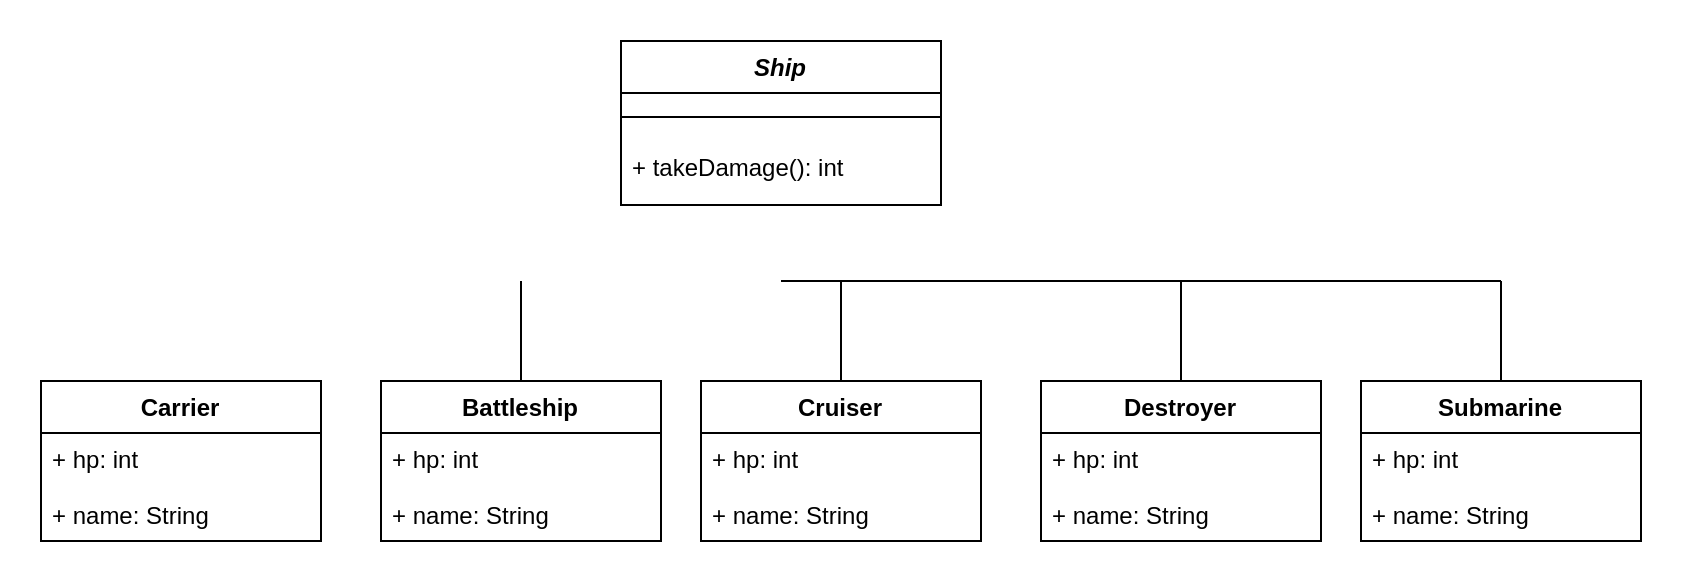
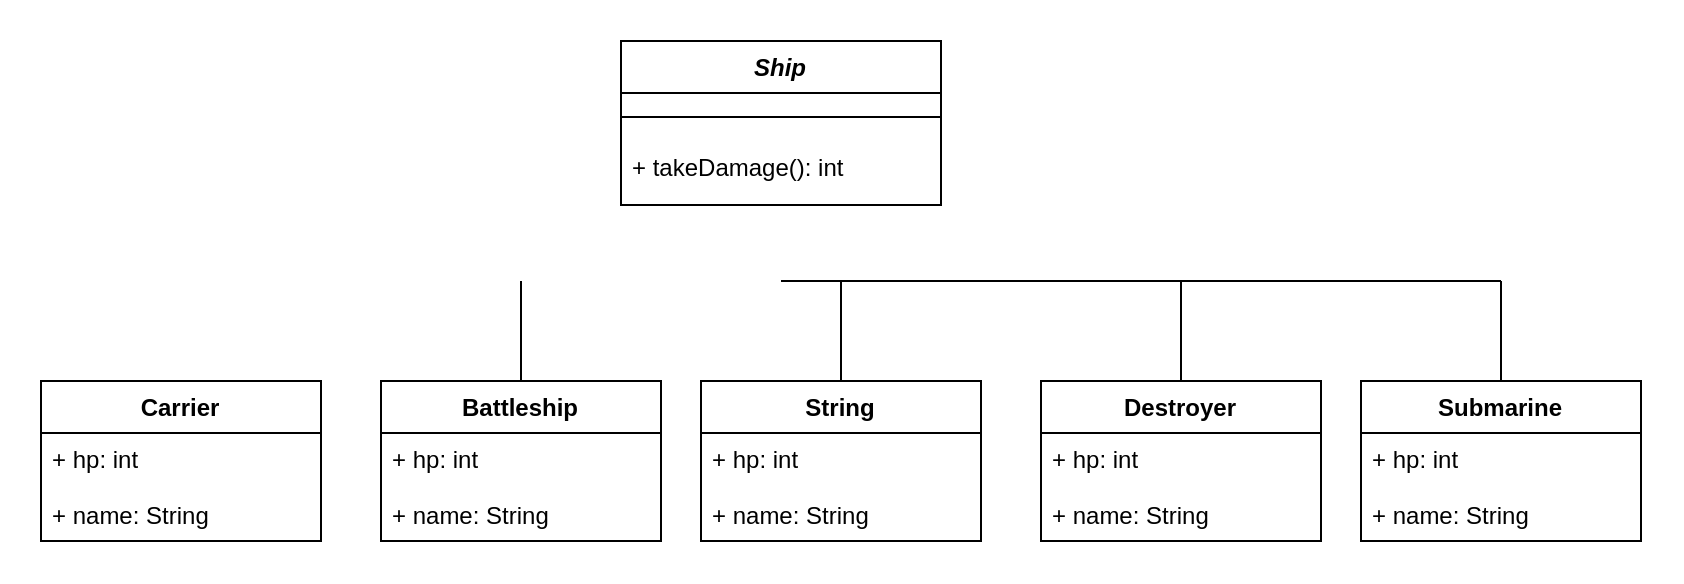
node "Cruiser": label "Cruiser" -> "String"
